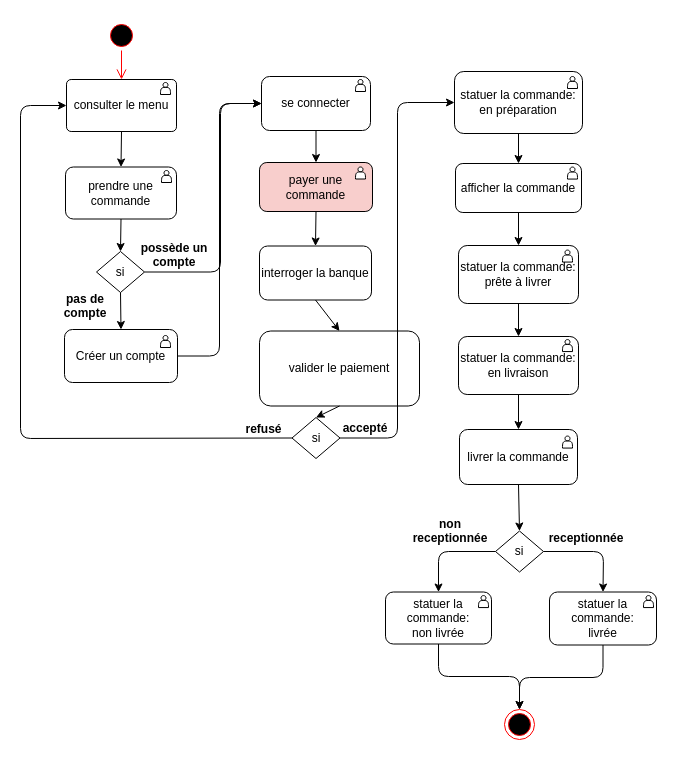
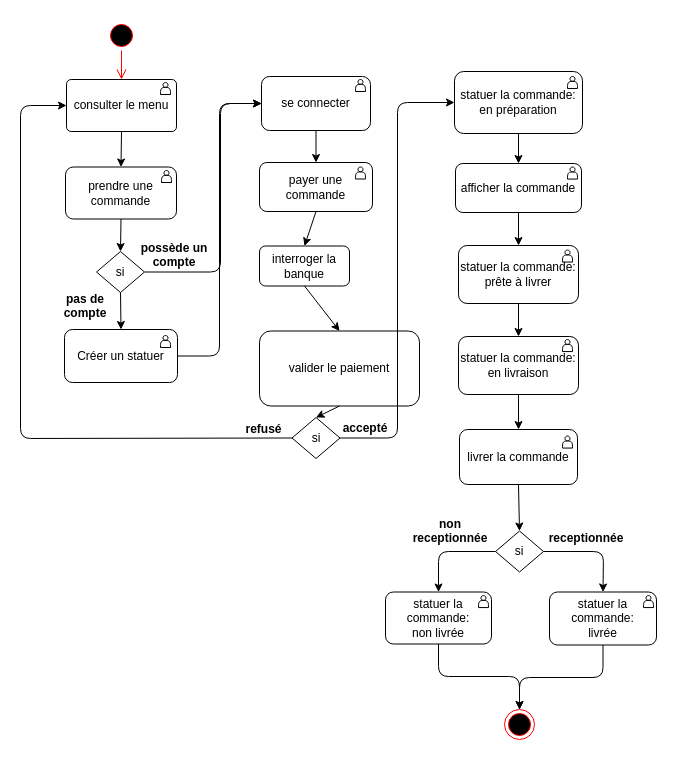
node "payer une commande": fillcolor #f8cecc -> #ffffff
node "interroger la banque": size 112x54 -> 90x40
node "Créer un compte": label "Créer un compte" -> "Créer un statuer"
